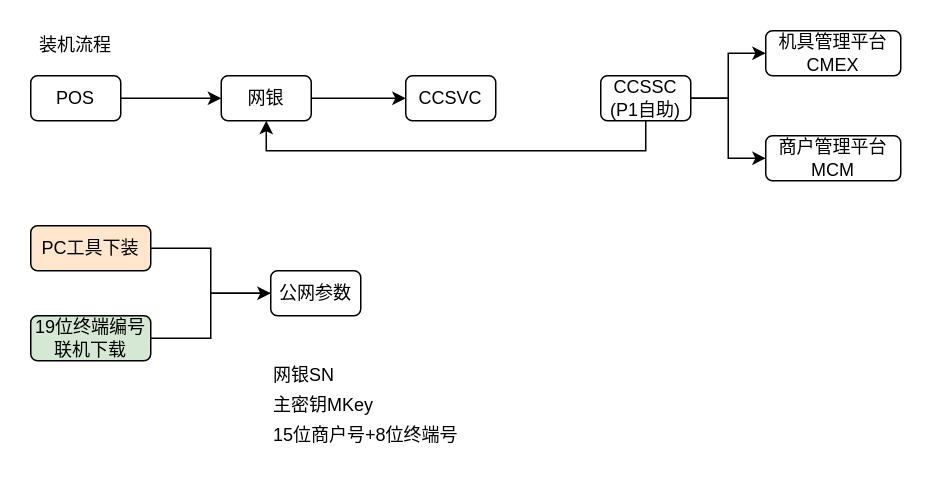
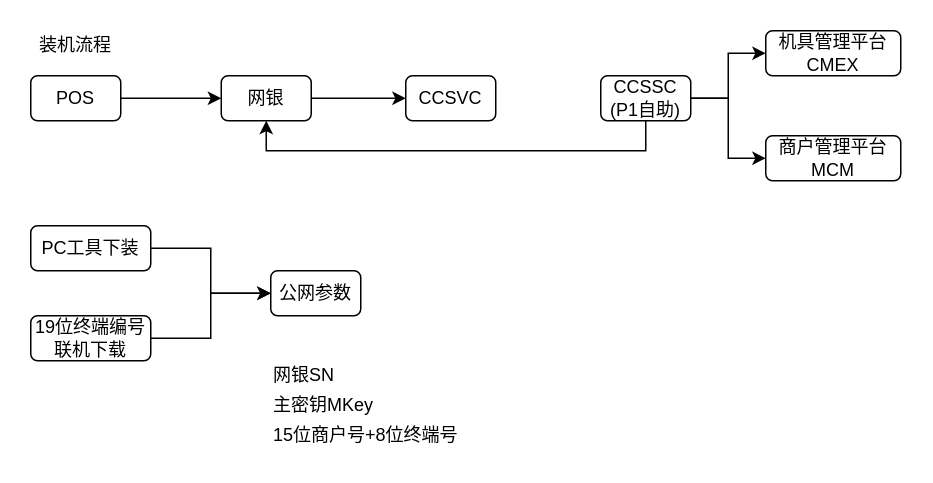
node "PC工具下装": fillcolor #ffe6cc -> #ffffff
edge "公网参数" -- "19位终端编号联机下载": arrowhead none -> classic
node "19位终端编号联机下载": fillcolor #d5e8d4 -> #ffffff
